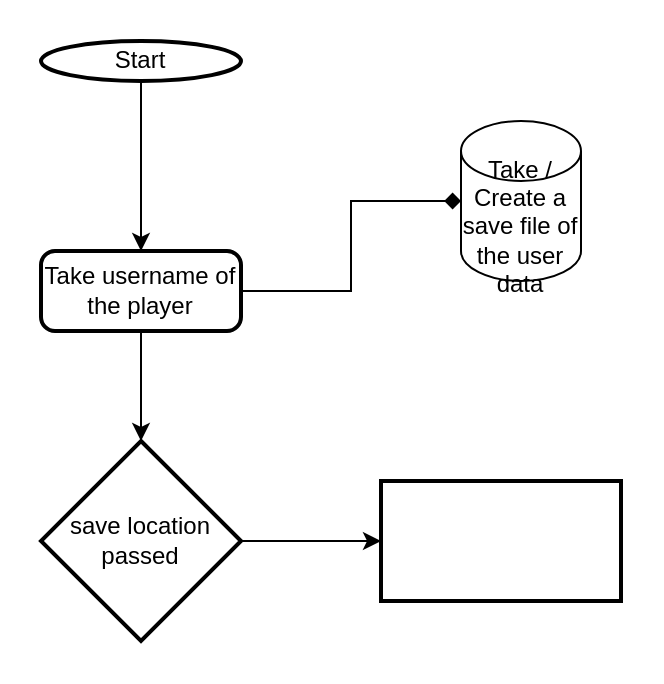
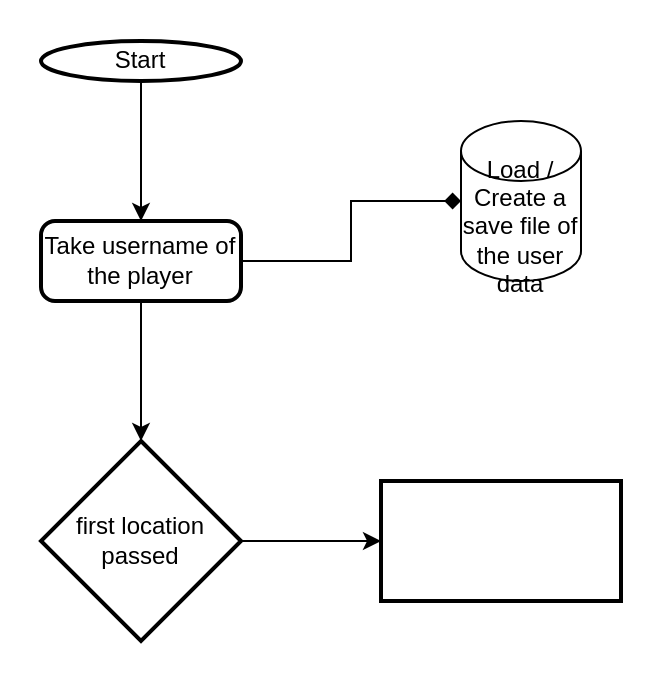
node "Take / Create a save file of the user data": label "Take / Create a save file of the user data" -> "Load / Create a save file of the user data"
node "Take username of the player": moved (141, 291) -> (141, 261)
node "save location passed": label "save location passed" -> "first location passed"
